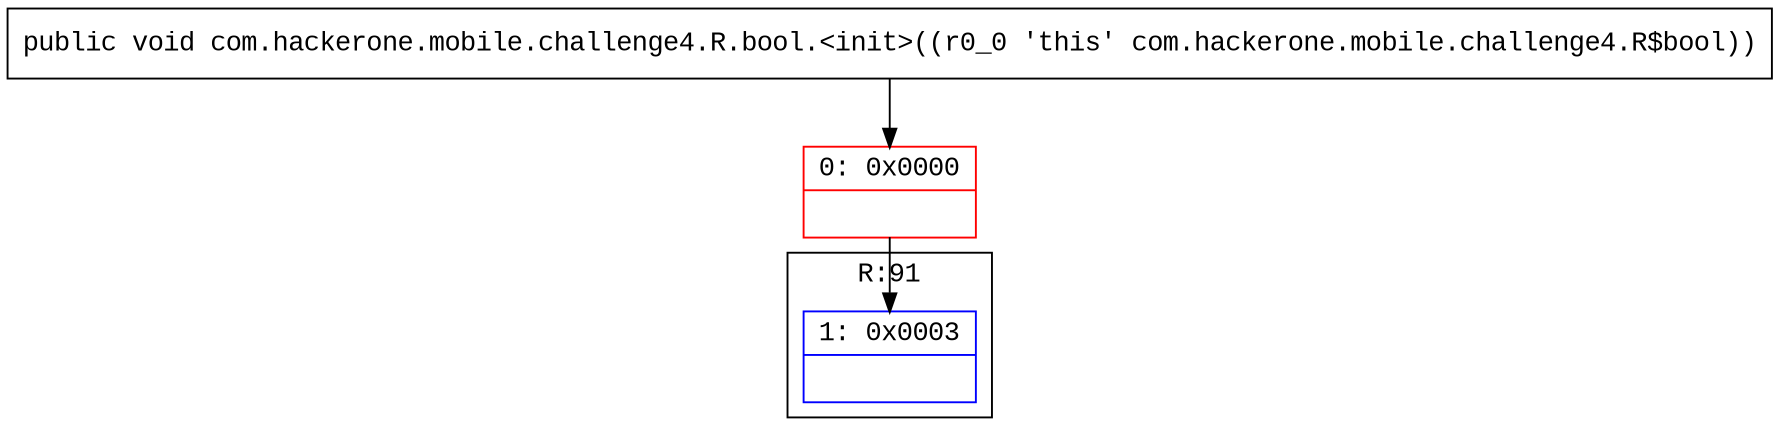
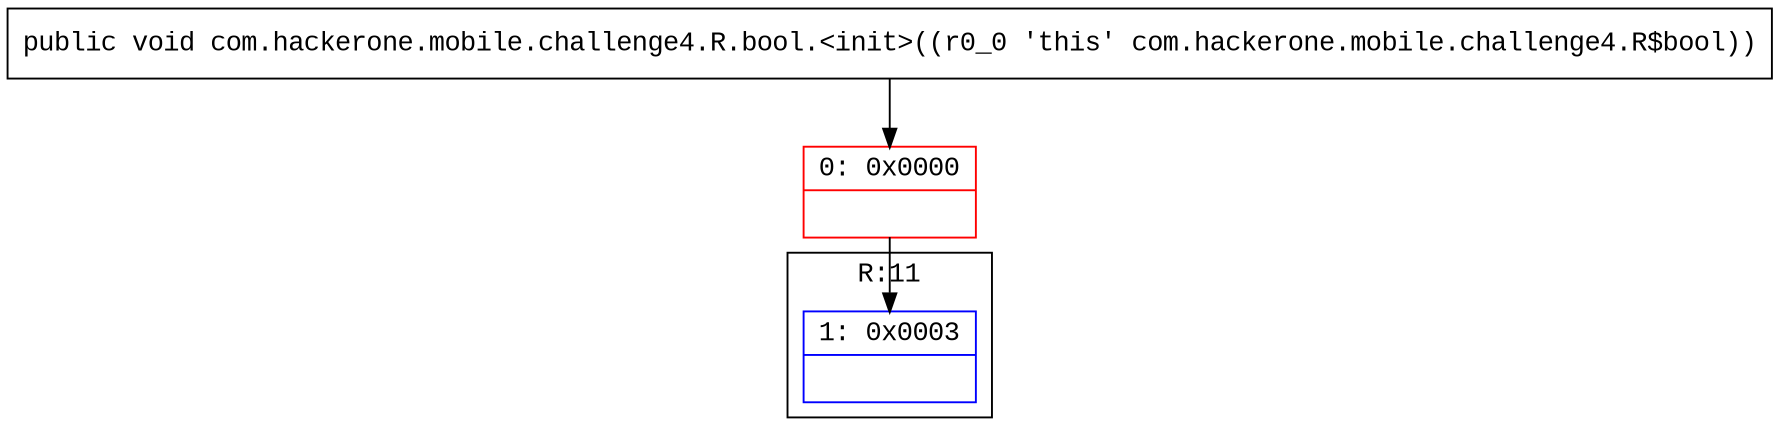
cluster "R:91": label "R:91" -> "R:11"
